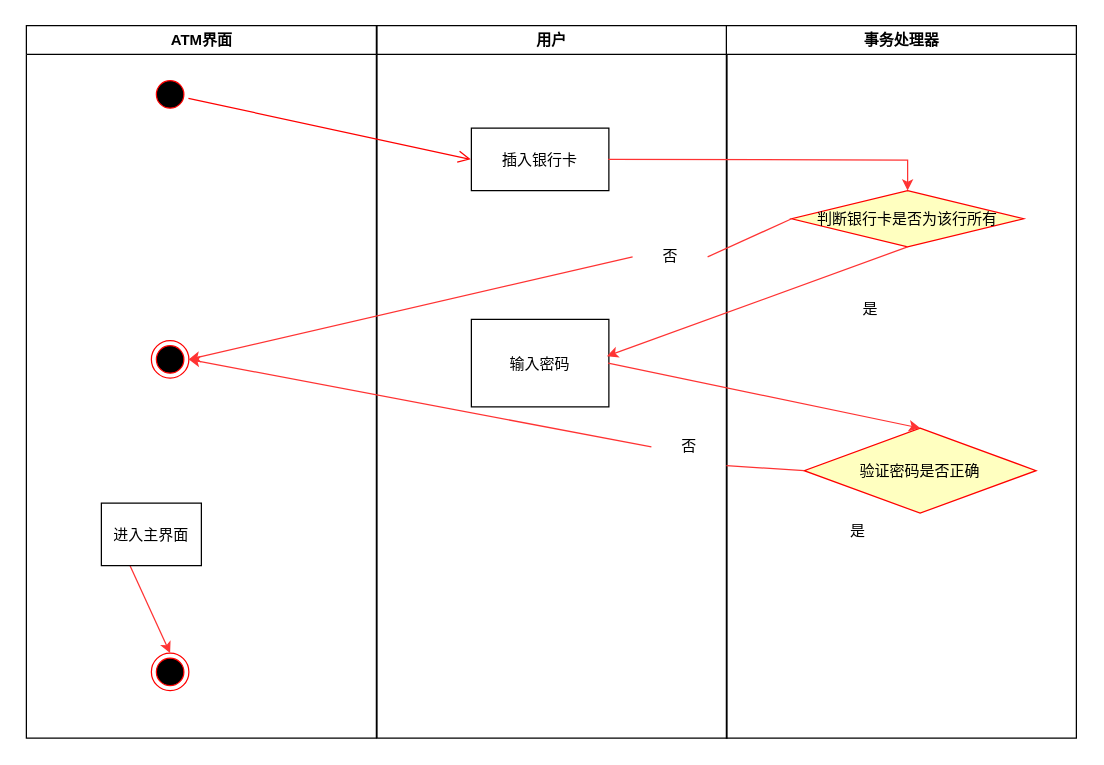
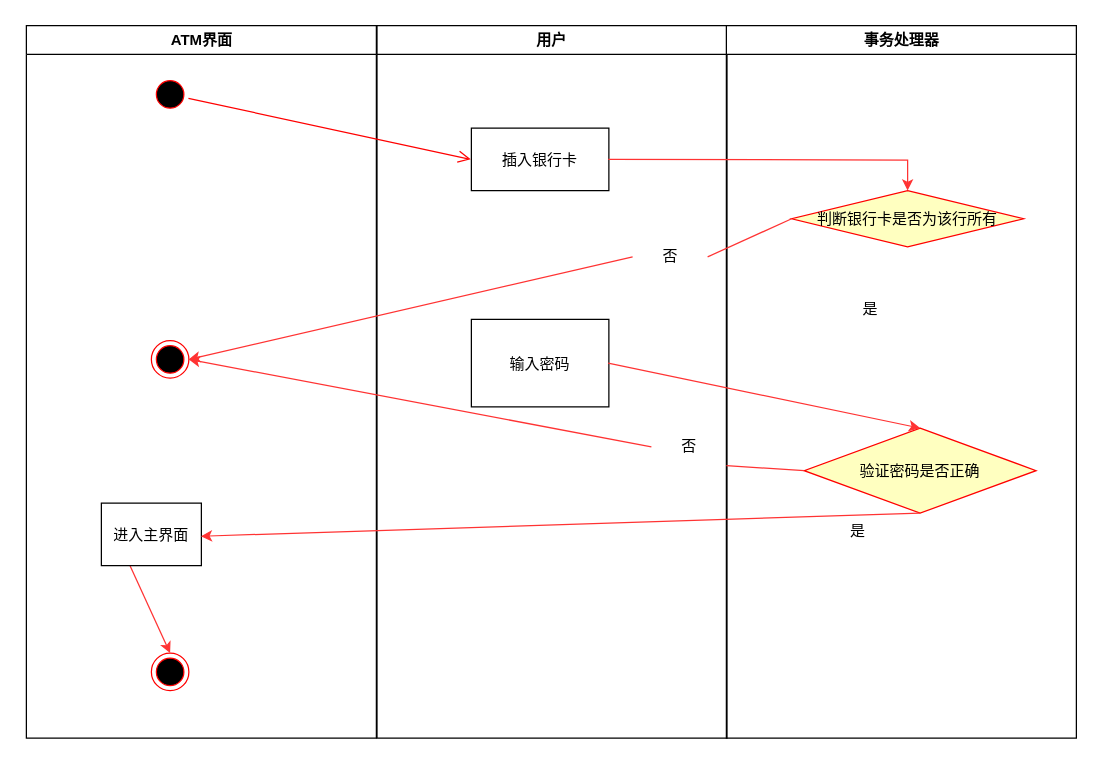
edge "判断银行卡是否为该行所有" -> "输入密码": removed
edge "验证密码是否正确" -> "进入主界面": added
